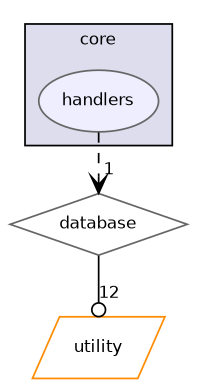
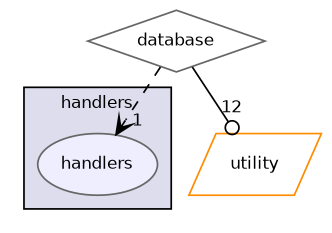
cluster "core": label "core" -> "handlers"
edge "handlers" -> "database": reversed
